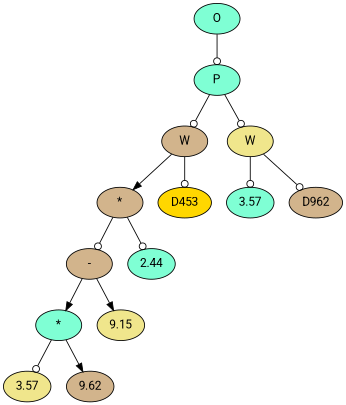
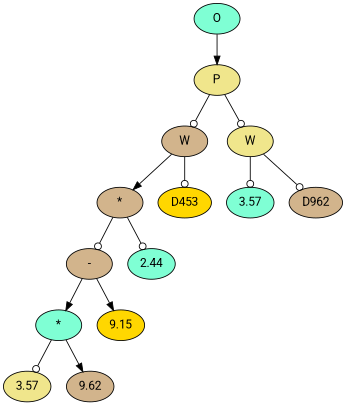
edge "O" -> "P": arrowhead odot -> normal
node "P": fillcolor aquamarine -> khaki
node "9.15": fillcolor khaki -> gold
